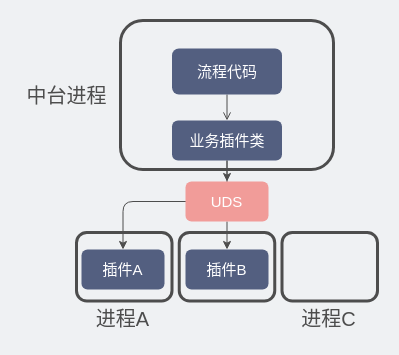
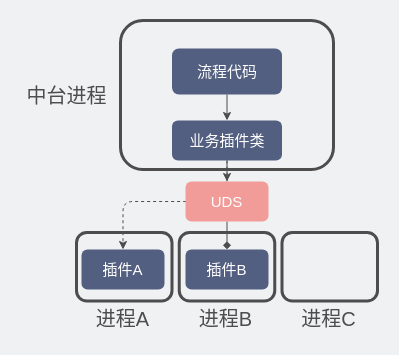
edge "流程代码" -> "业务插件类": arrowhead open -> classic
edge "业务插件类" -> "插件A": style solid -> dashed
edge "UDS" -> "插件B": arrowhead classic -> diamond
node "进程B": added
